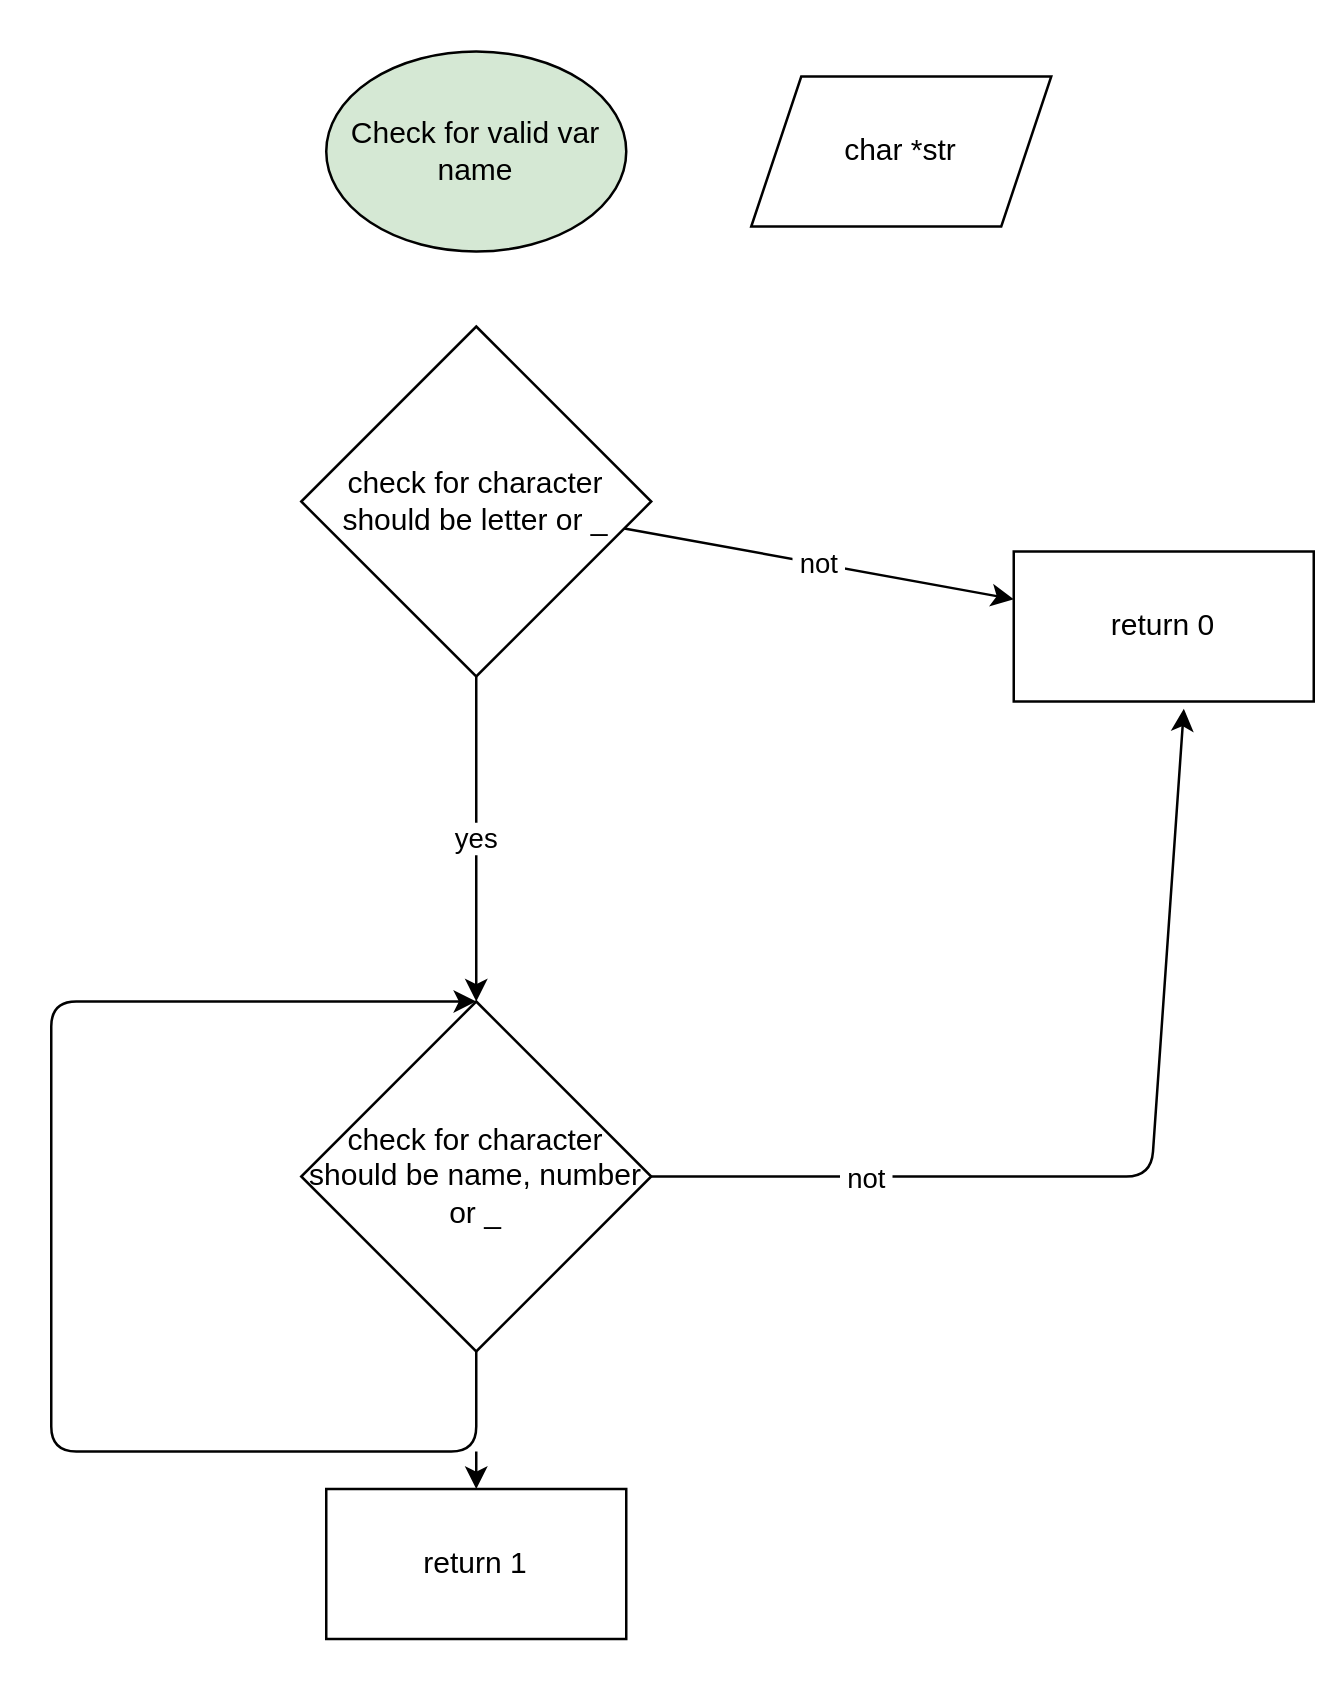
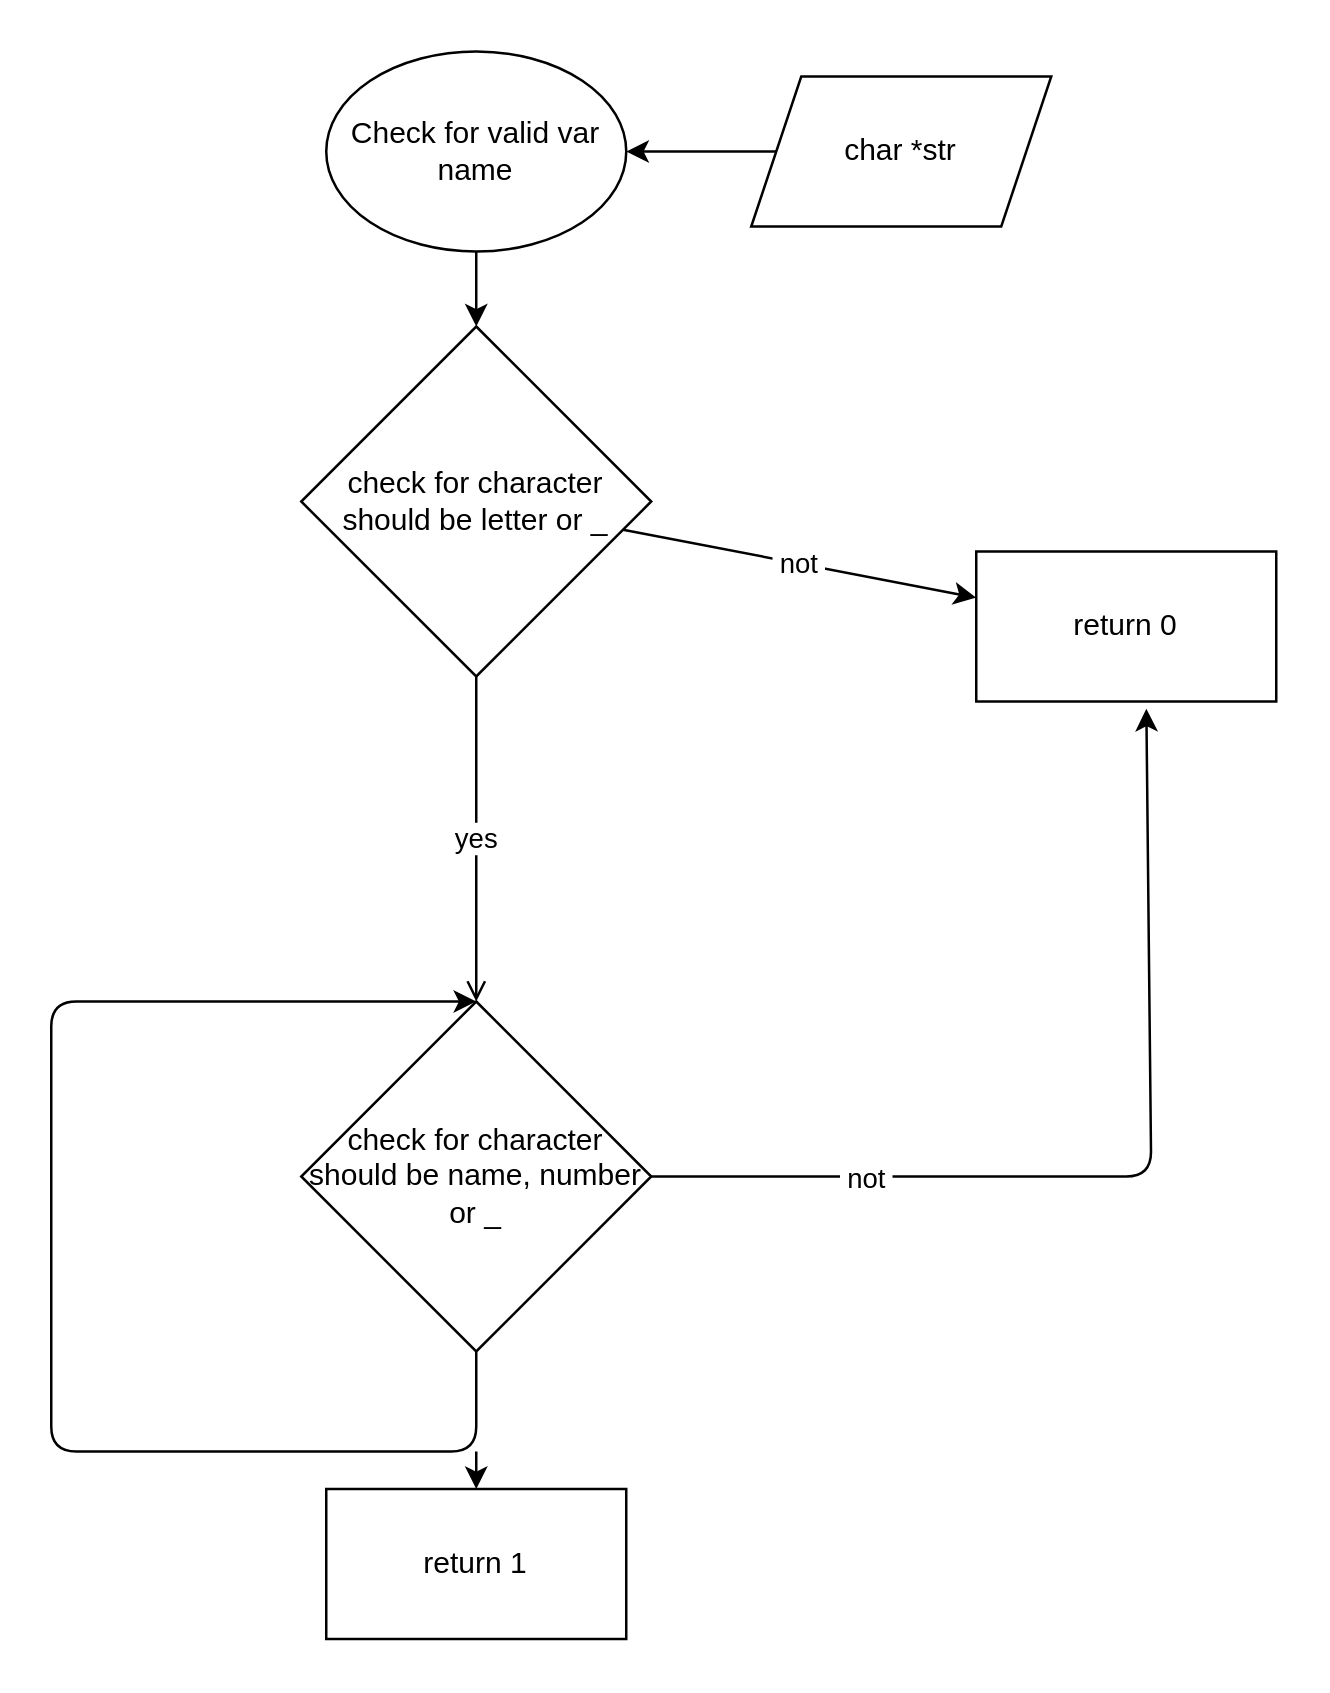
node "Check for valid var name": fillcolor #d5e8d4 -> #ffffff
edge "char *str" -> "Check for valid var name": added
edge "Check for valid var name" -> "check for character should be letter or _": added
node "return 0": moved (1164, 626) -> (1126, 626)
edge "check for character should be letter or _" -> "check for character should be name, number or _": arrowhead classic -> open
